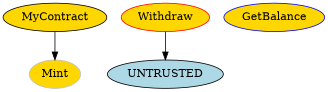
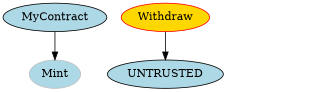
node "MyContract": fillcolor gold -> lightblue
node "GetBalance": removed
node "Mint": fillcolor gold -> lightblue
